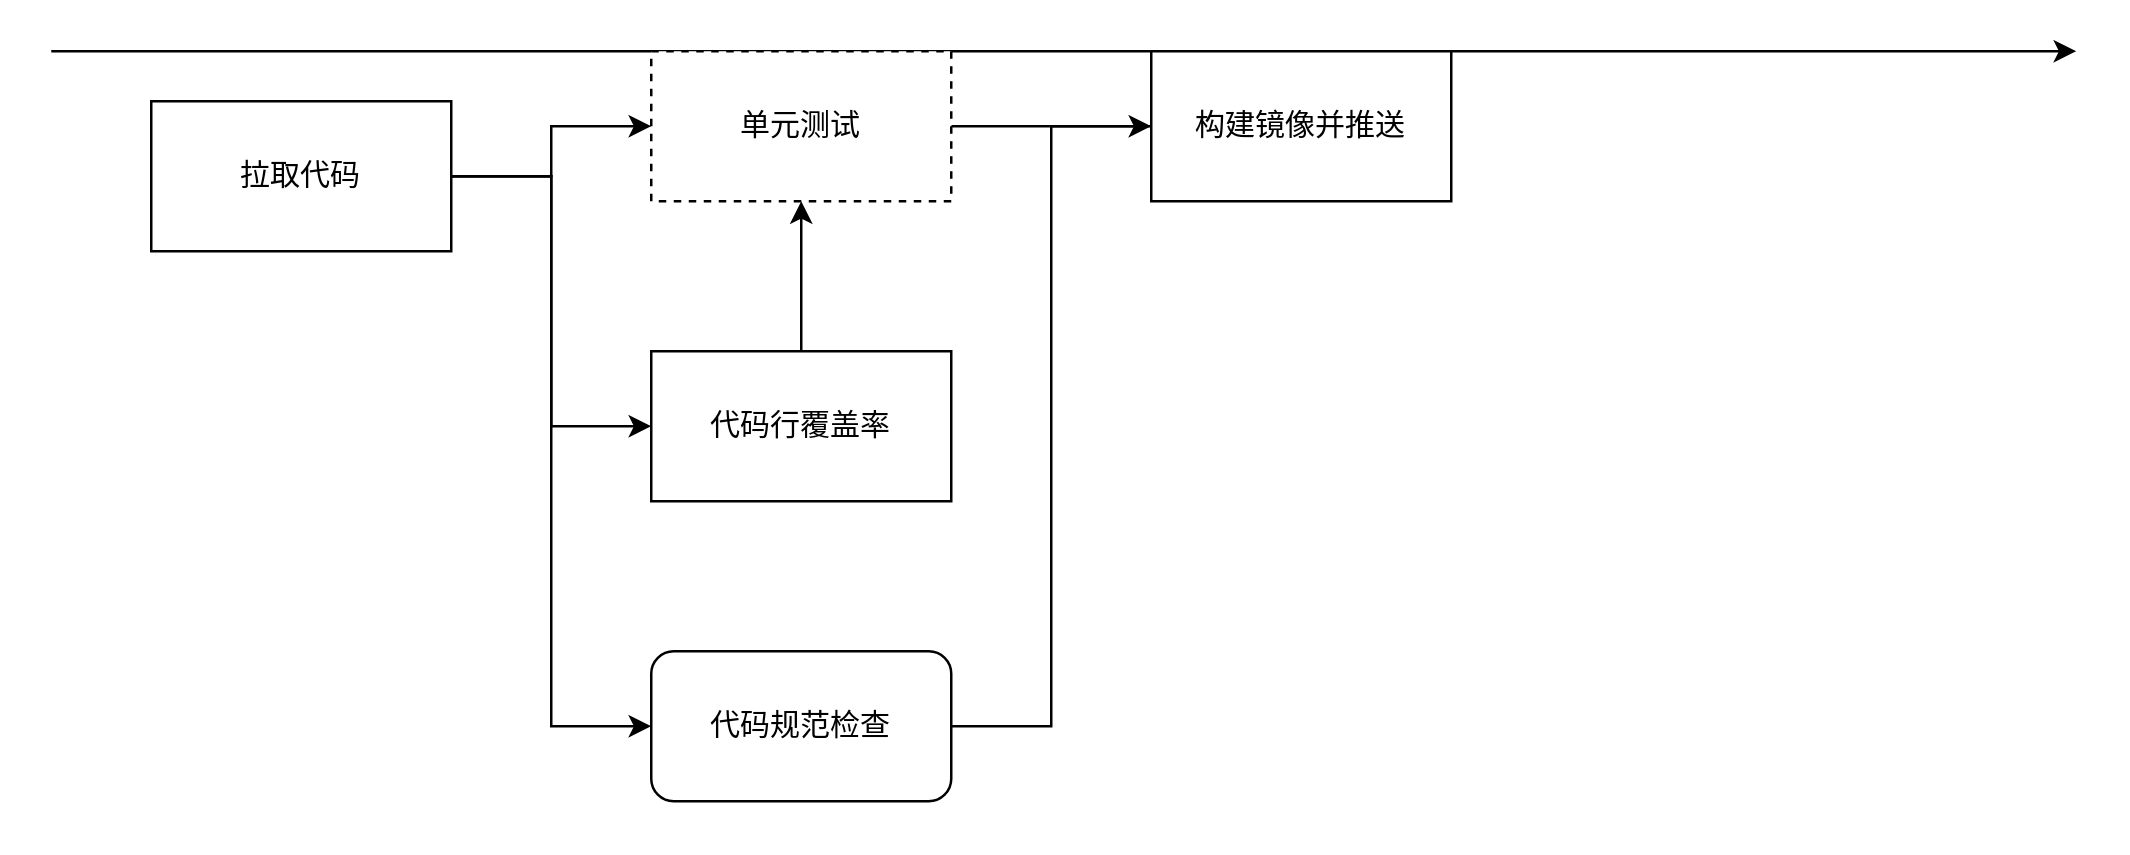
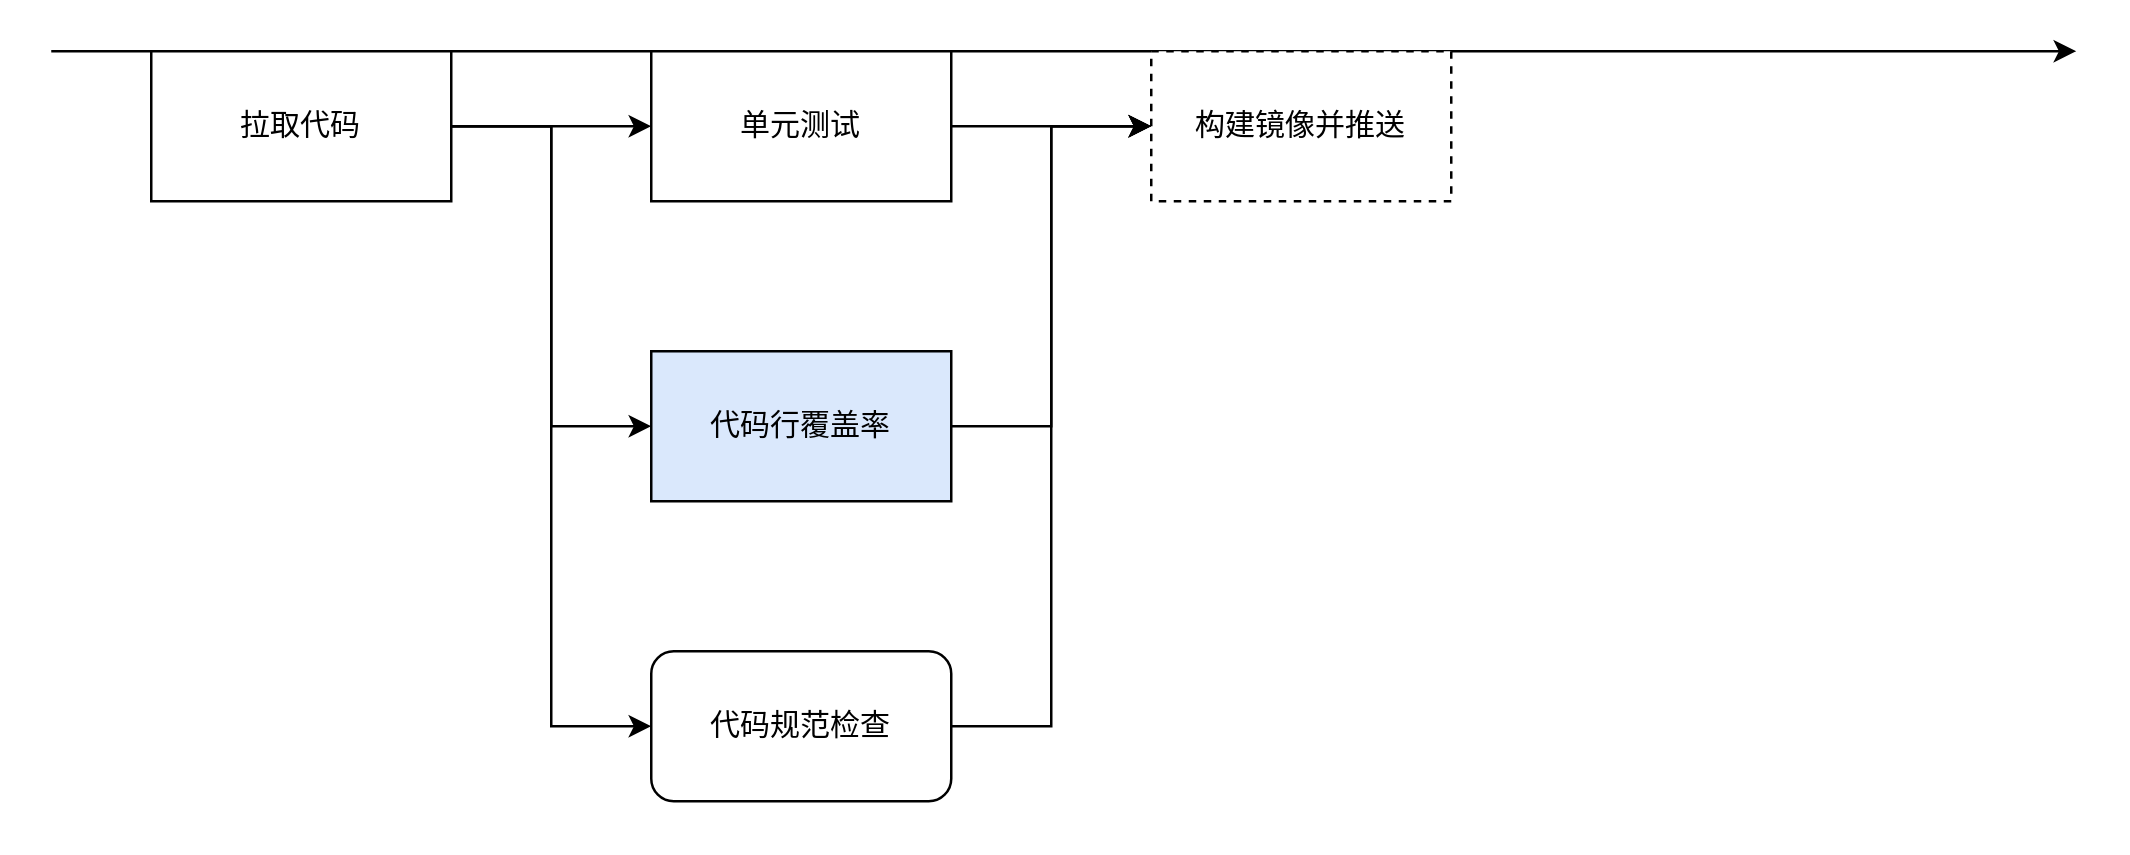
node "单元测试": style dashed -> solid
edge "单元测试" -- "构建镜像并推送": arrowhead none -> classic
node "构建镜像并推送": style solid -> dashed
node "拉取代码": moved (301, 176) -> (301, 126)
edge "代码行覆盖率" -> "单元测试": now "代码行覆盖率" -> "构建镜像并推送"
node "代码行覆盖率": fillcolor #ffffff -> #dae8fc
